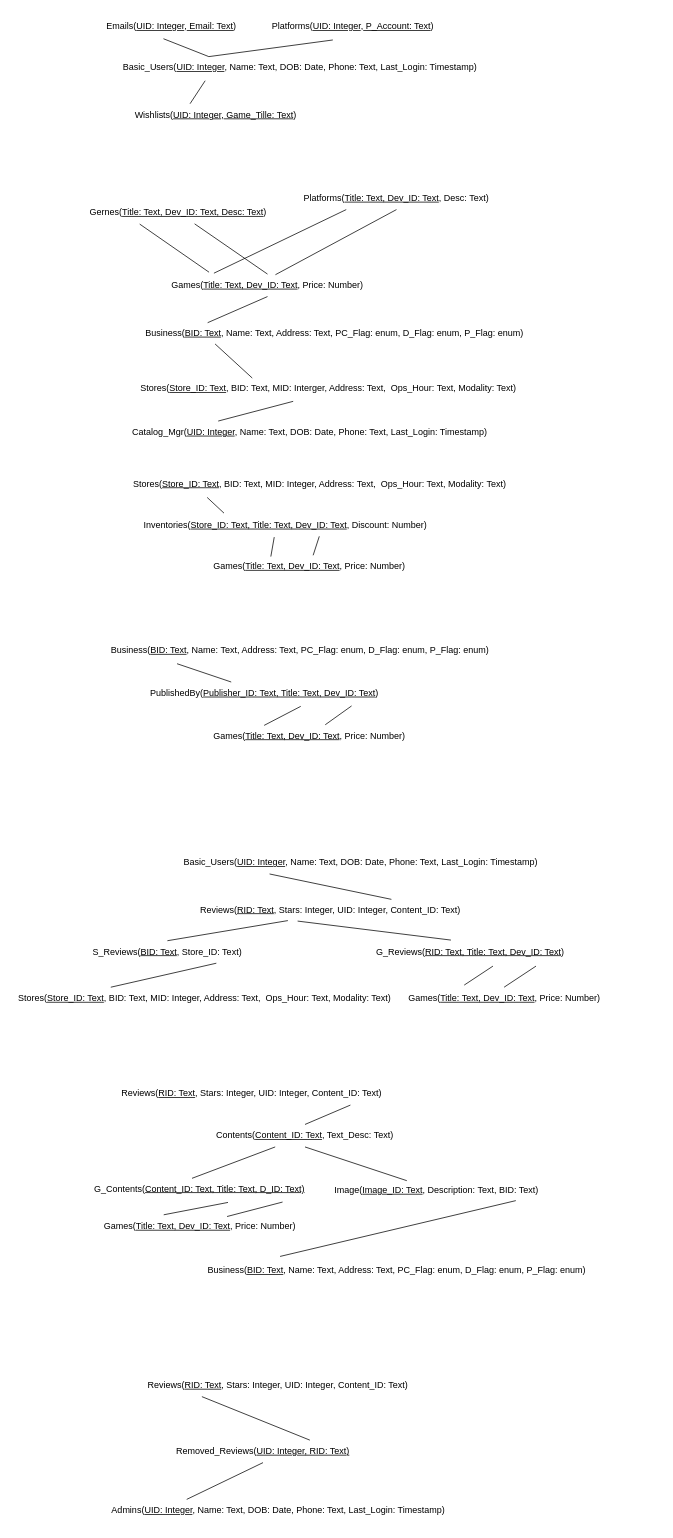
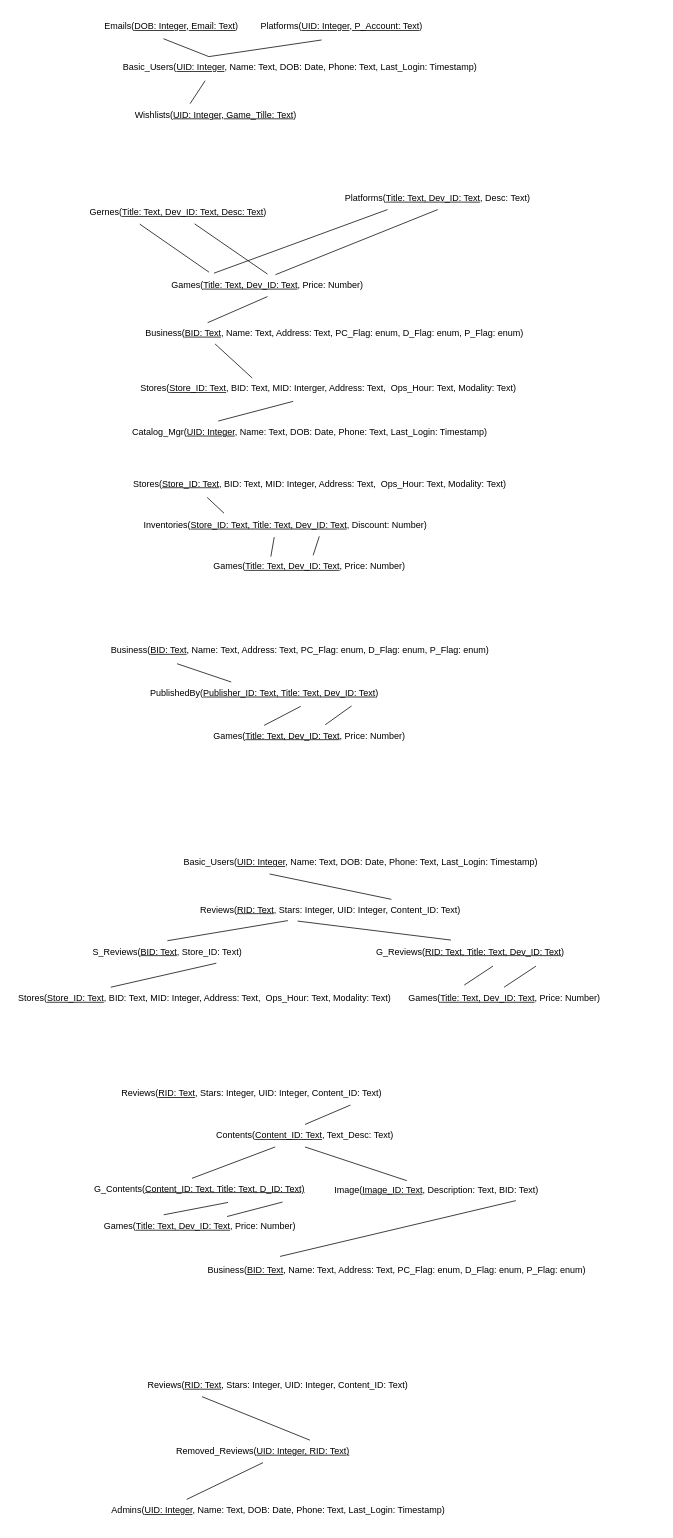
node "Emails(UID: Integer, Email: Text)": label "Emails(UID: Integer, Email: Text)" -> "Emails(DOB: Integer, Email: Text)"
node "Platforms(UID: Integer, P_Account: Text)": moved (353, 27) -> (342, 27)
node "Platforms(Title: Text, Dev_ID: Text, Desc: Text)": moved (396, 198) -> (438, 198)
